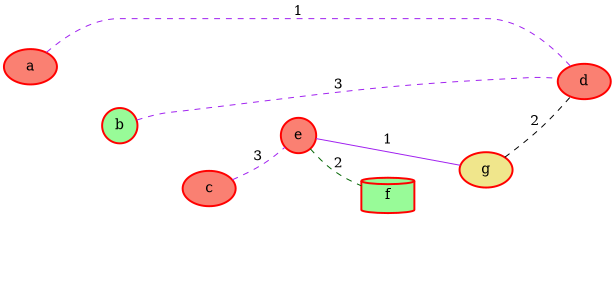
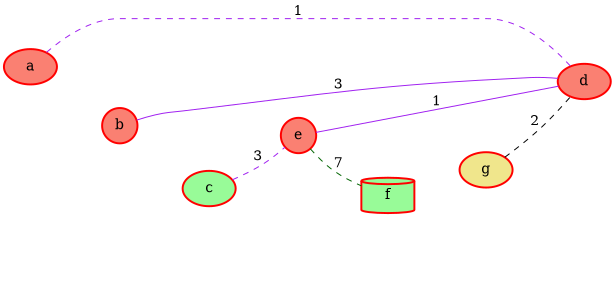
edge "d" -- "b": style dashed -> solid
node "b": fillcolor palegreen -> salmon
edge "e" -- "g": now "e" -- "d"
edge "e" -- "f": label "2" -> "7"
node "c": fillcolor salmon -> palegreen
